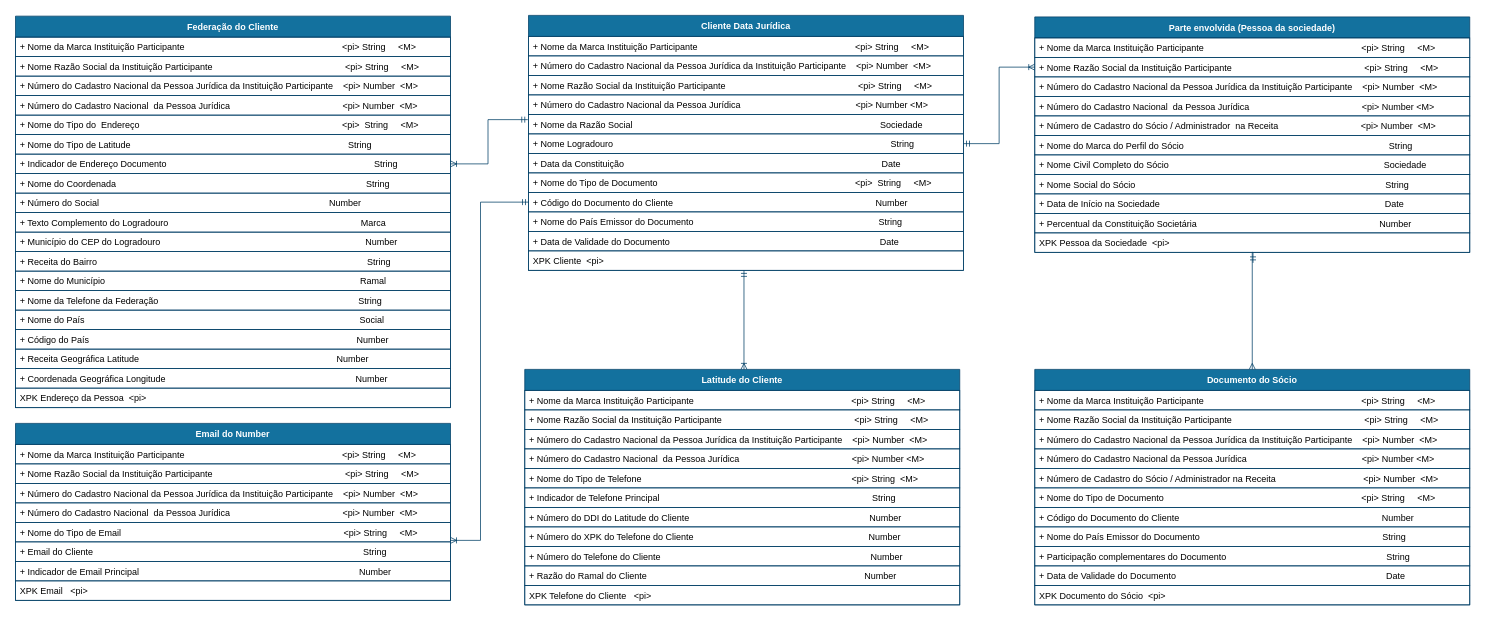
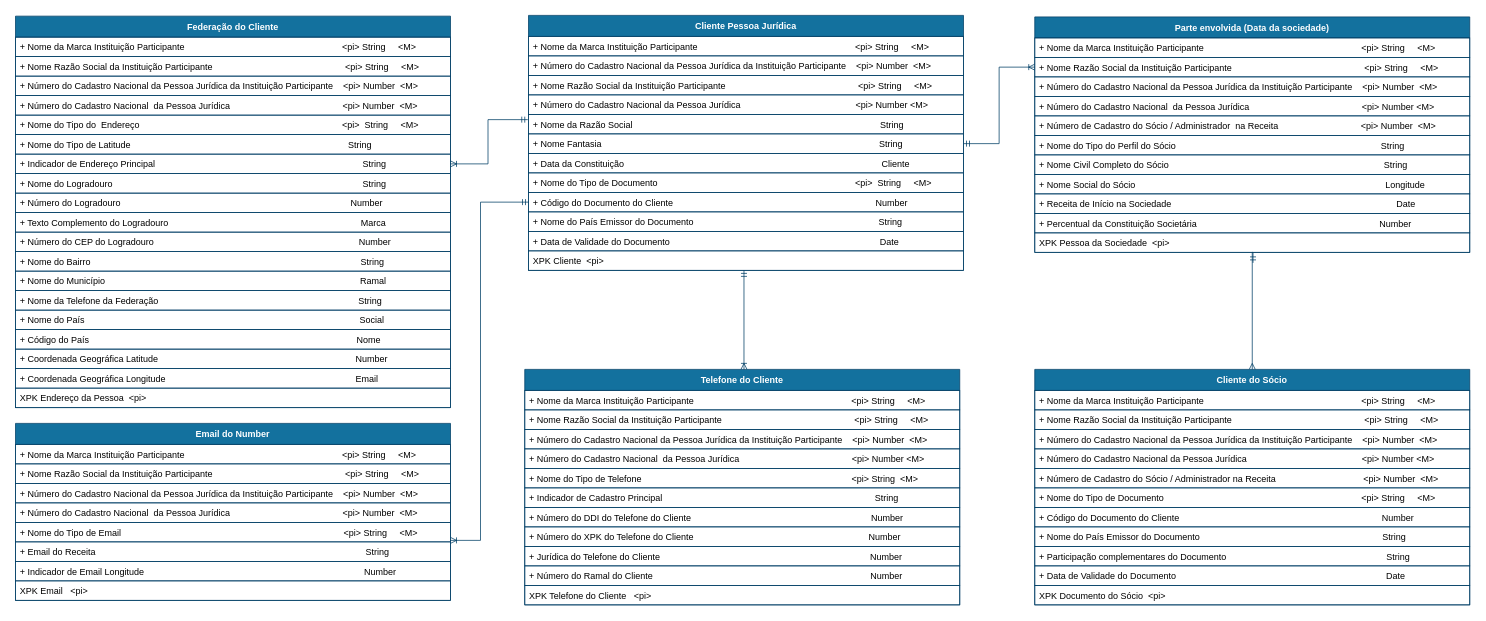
node "Cliente Data Jurídica": label "Cliente Data Jurídica" -> "Cliente Pessoa Jurídica"
node "Parte envolvida (Pessoa da sociedade)": label "Parte envolvida (Pessoa da sociedade)" -> "Parte envolvida (Data da sociedade)"
node "+ Nome da Razão Social Sociedade": label "+ Nome da Razão Social Sociedade" -> "+ Nome da Razão Social String"
node "+ Nome Logradouro String": label "+ Nome Logradouro String" -> "+ Nome Fantasia String"
node "+ Nome do Marca do Perfil do Sócio String": label "+ Nome do Marca do Perfil do Sócio String" -> "+ Nome do Tipo do Perfil do Sócio String"
node "+ Indicador de Endereço Documento String": label "+ Indicador de Endereço Documento String" -> "+ Indicador de Endereço Principal String"
node "+ Data da Constituição Date": label "+ Data da Constituição Date" -> "+ Data da Constituição Cliente"
node "+ Nome Civil Completo do Sócio Sociedade": label "+ Nome Civil Completo do Sócio Sociedade" -> "+ Nome Civil Completo do Sócio String"
node "+ Nome do Coordenada String": label "+ Nome do Coordenada String" -> "+ Nome do Logradouro String"
node "+ Nome Social do Sócio String": label "+ Nome Social do Sócio String" -> "+ Nome Social do Sócio Longitude"
node "+ Número do Social Number": label "+ Número do Social Number" -> "+ Número do Logradouro Number"
node "+ Data de Início na Sociedade Date": label "+ Data de Início na Sociedade Date" -> "+ Receita de Início na Sociedade Date"
node "+ Município do CEP do Logradouro Number": label "+ Município do CEP do Logradouro Number" -> "+ Número do CEP do Logradouro Number"
node "+ Receita do Bairro String": label "+ Receita do Bairro String" -> "+ Nome do Bairro String"
node "+ Código do País Number": label "+ Código do País Number" -> "+ Código do País Nome"
node "+ Receita Geográfica Latitude Number": label "+ Receita Geográfica Latitude Number" -> "+ Coordenada Geográfica Latitude Number"
node "+ Coordenada Geográfica Longitude Number": label "+ Coordenada Geográfica Longitude Number" -> "+ Coordenada Geográfica Longitude Email"
node "Latitude do Cliente": label "Latitude do Cliente" -> "Telefone do Cliente"
node "Documento do Sócio": label "Documento do Sócio" -> "Cliente do Sócio"
node "+ Indicador de Telefone Principal String": label "+ Indicador de Telefone Principal String" -> "+ Indicador de Cadastro Principal String"
node "+ Número do DDI do Latitude do Cliente Number": label "+ Número do DDI do Latitude do Cliente Number" -> "+ Número do DDI do Telefone do Cliente Number"
node "+ Email do Cliente String": label "+ Email do Cliente String" -> "+ Email do Receita String"
node "+ Número do Telefone do Cliente Number": label "+ Número do Telefone do Cliente Number" -> "+ Jurídica do Telefone do Cliente Number"
node "+ Indicador de Email Principal Number": label "+ Indicador de Email Principal Number" -> "+ Indicador de Email Longitude Number"
node "+ Razão do Ramal do Cliente Number": label "+ Razão do Ramal do Cliente Number" -> "+ Número do Ramal do Cliente Number"
